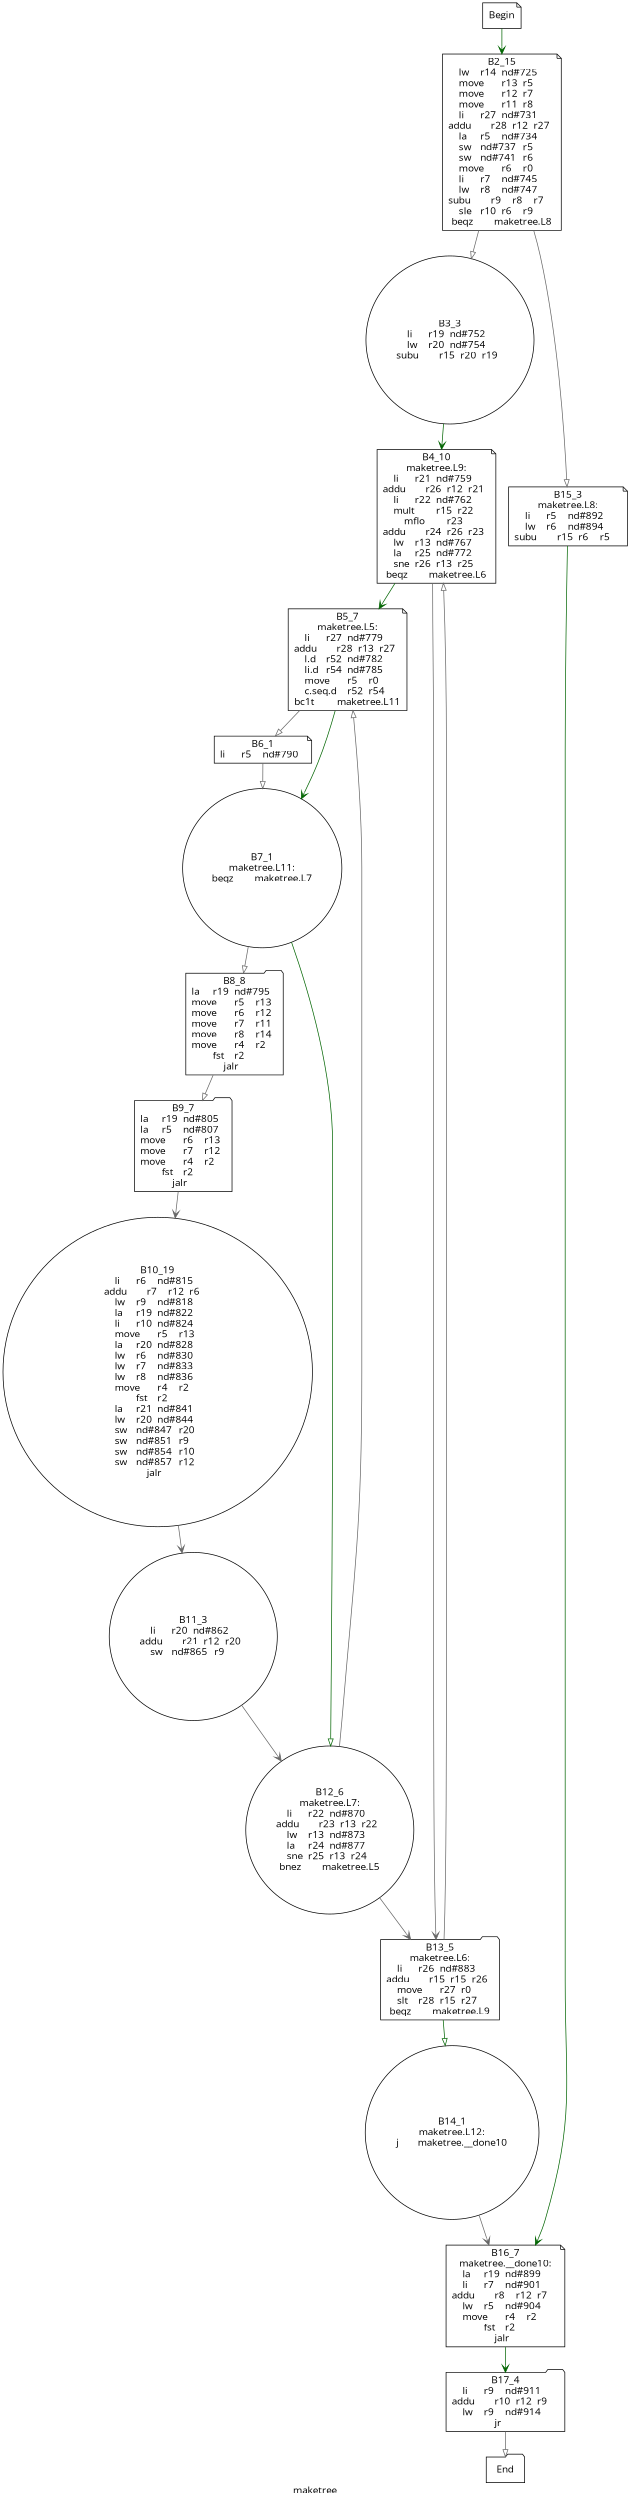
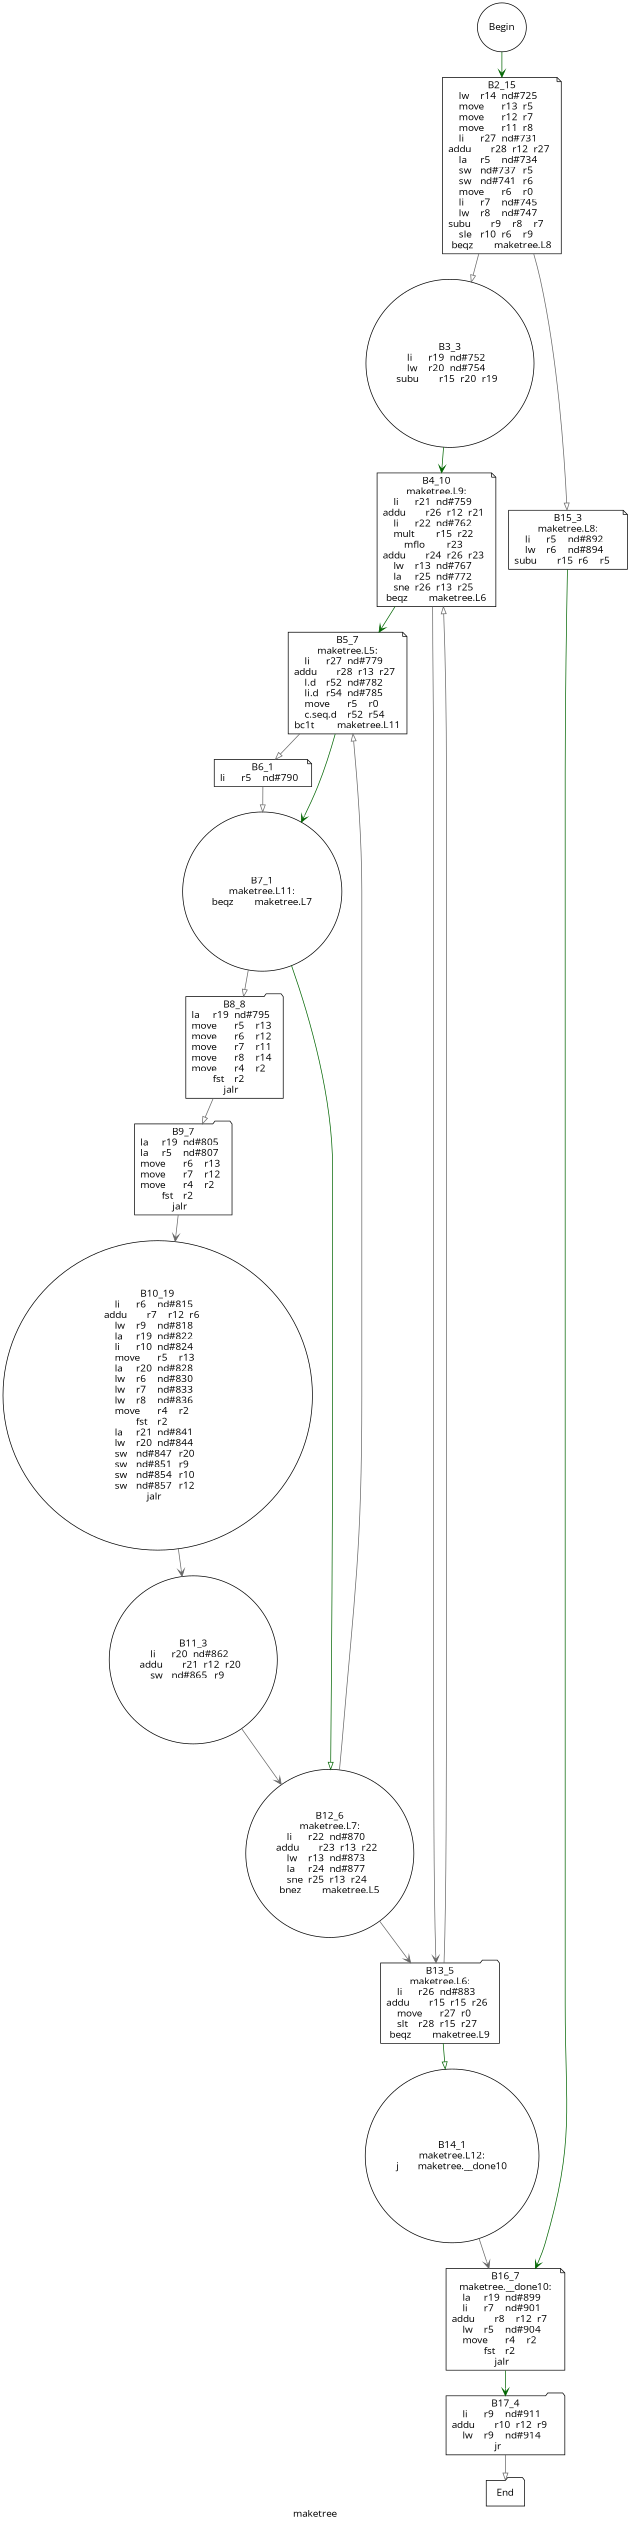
node "Begin": shape note -> circle
